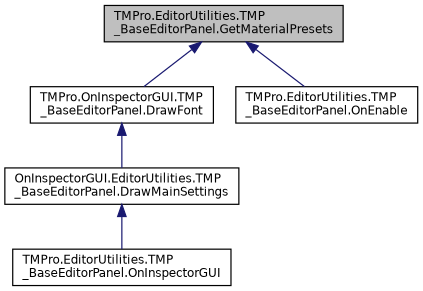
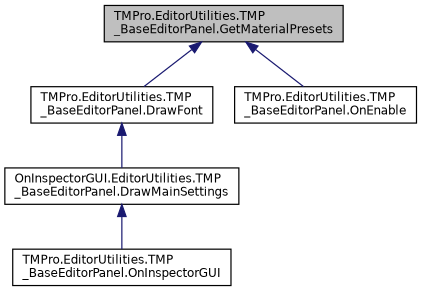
node "TMPro.OnInspectorGUI.TMP _BaseEditorPanel.DrawFont": label "TMPro.OnInspectorGUI.TMP _BaseEditorPanel.DrawFont" -> "TMPro.EditorUtilities.TMP _BaseEditorPanel.DrawFont"
